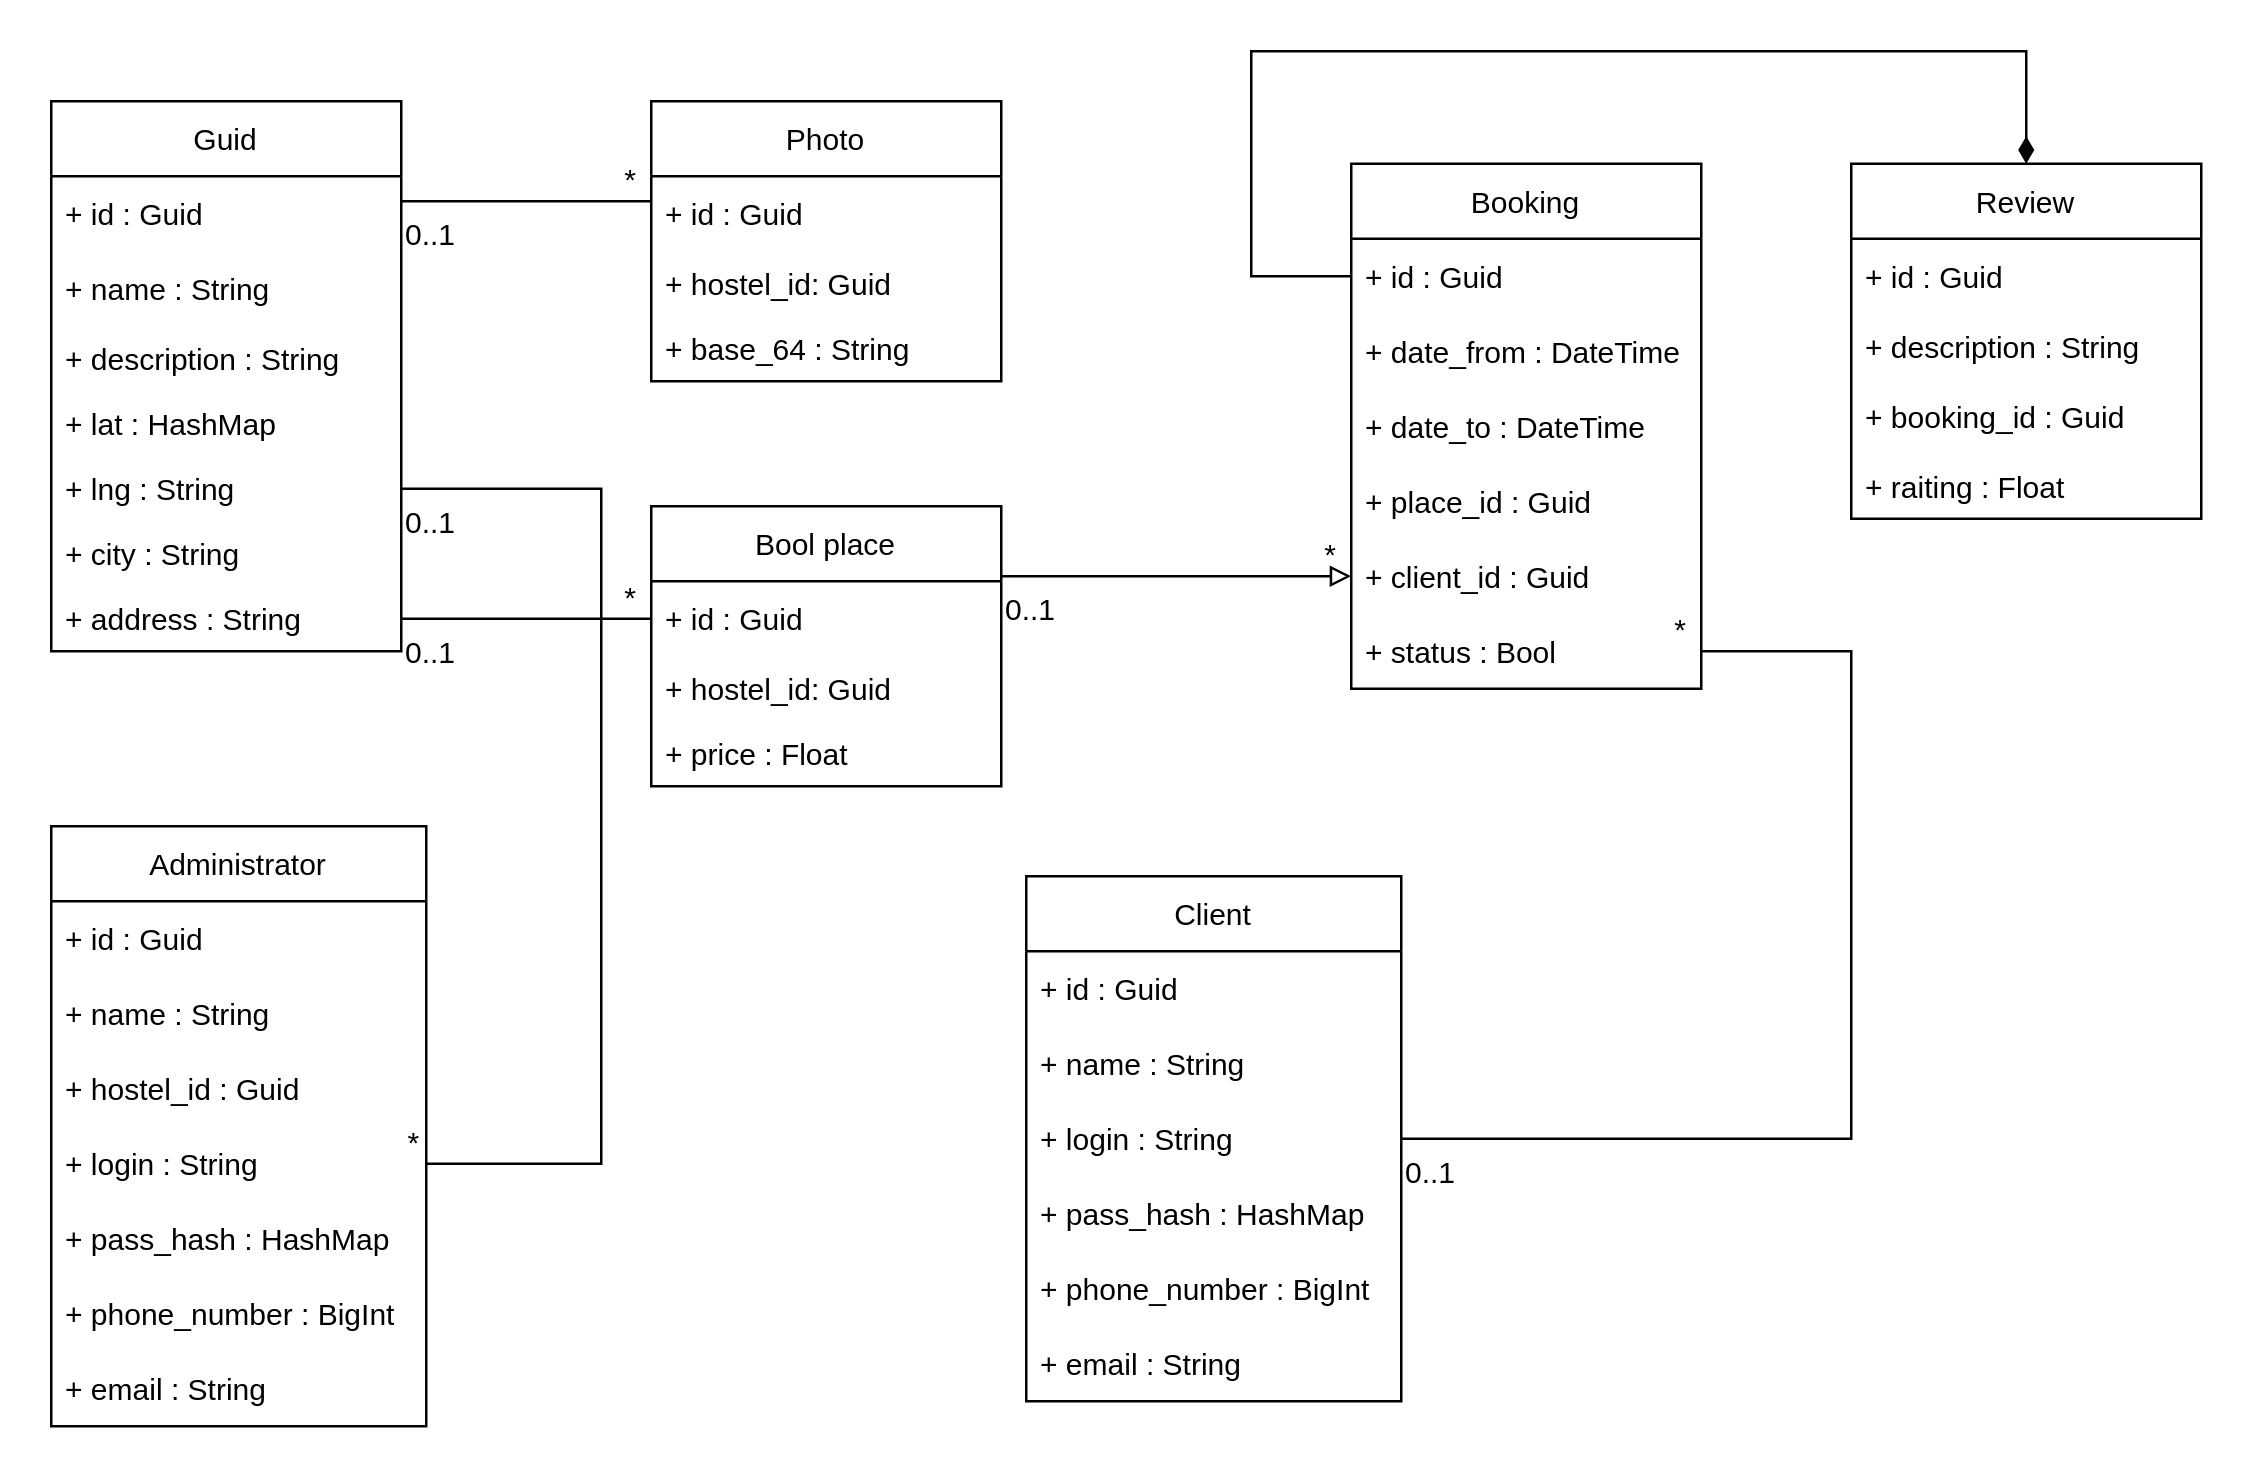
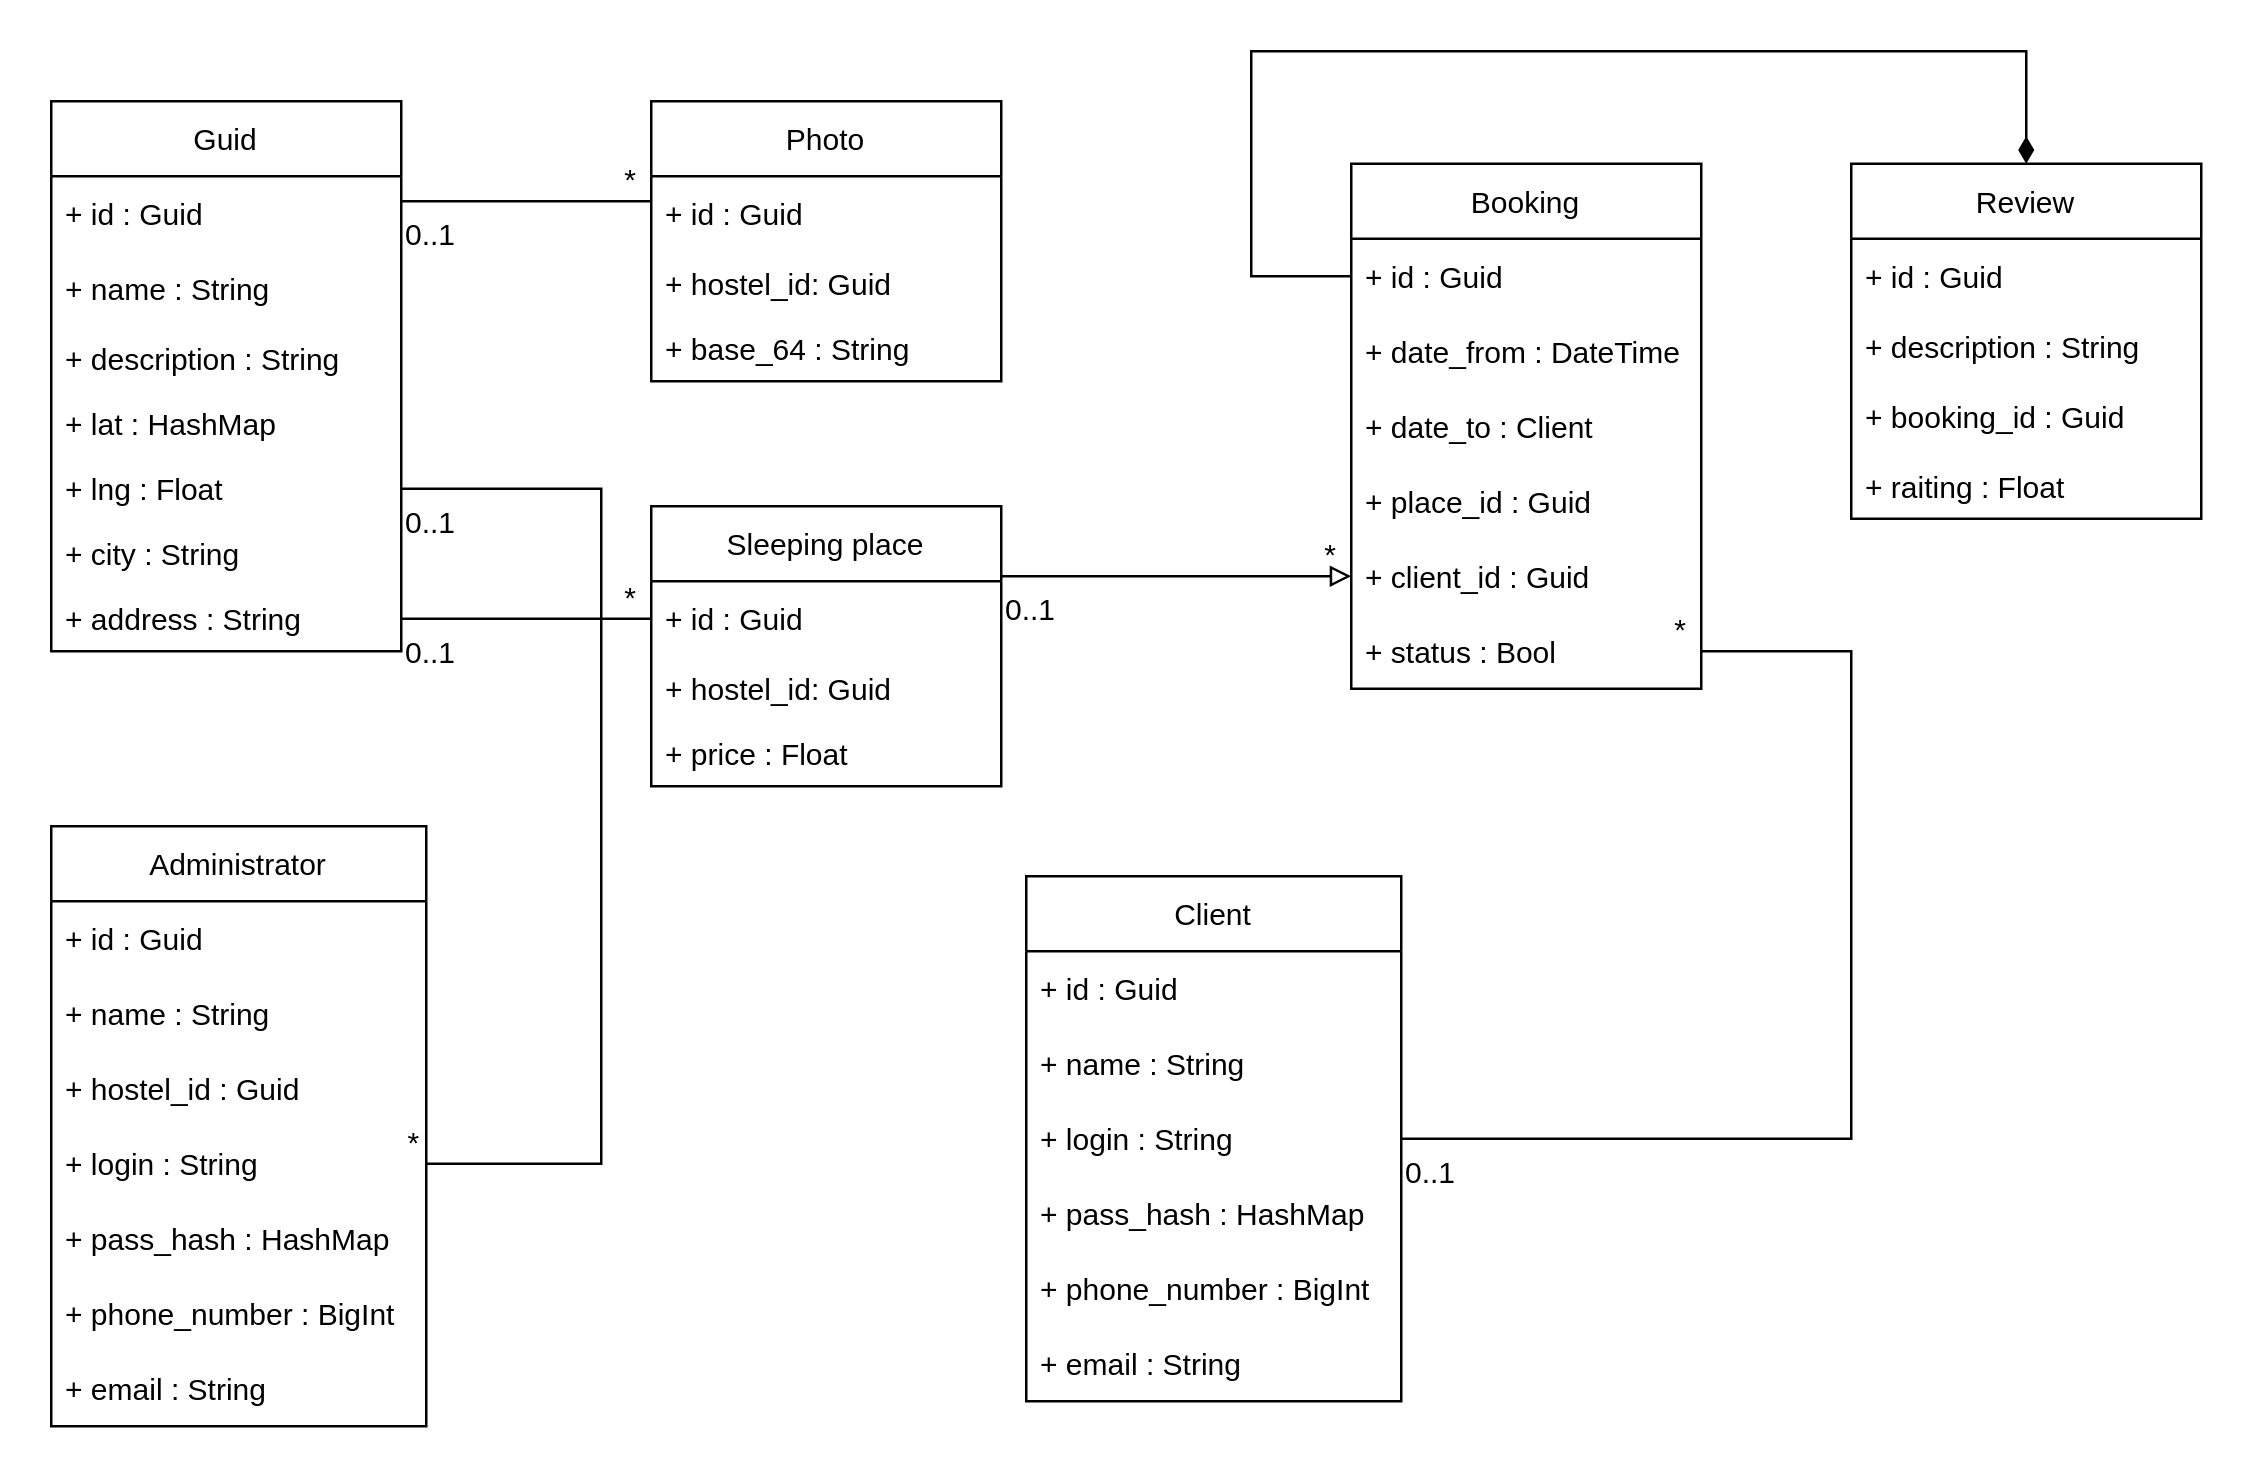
node "+ date_to : DateTime": label "+ date_to : DateTime" -> "+ date_to : Client"
node "+ lng : String": label "+ lng : String" -> "+ lng : Float"
node "Bool place": label "Bool place" -> "Sleeping place"
